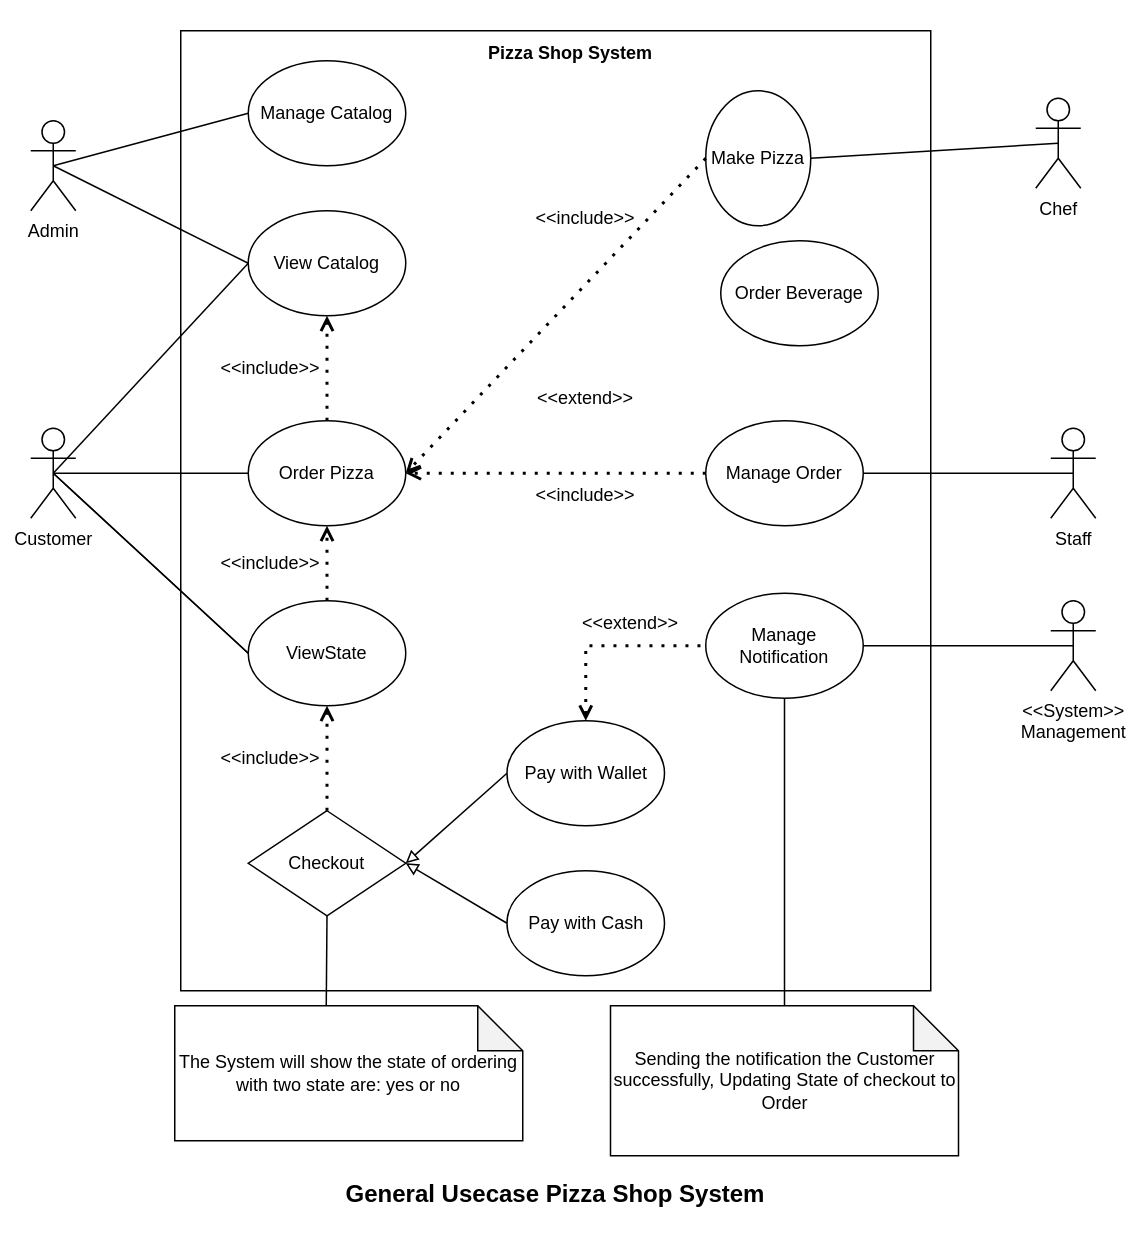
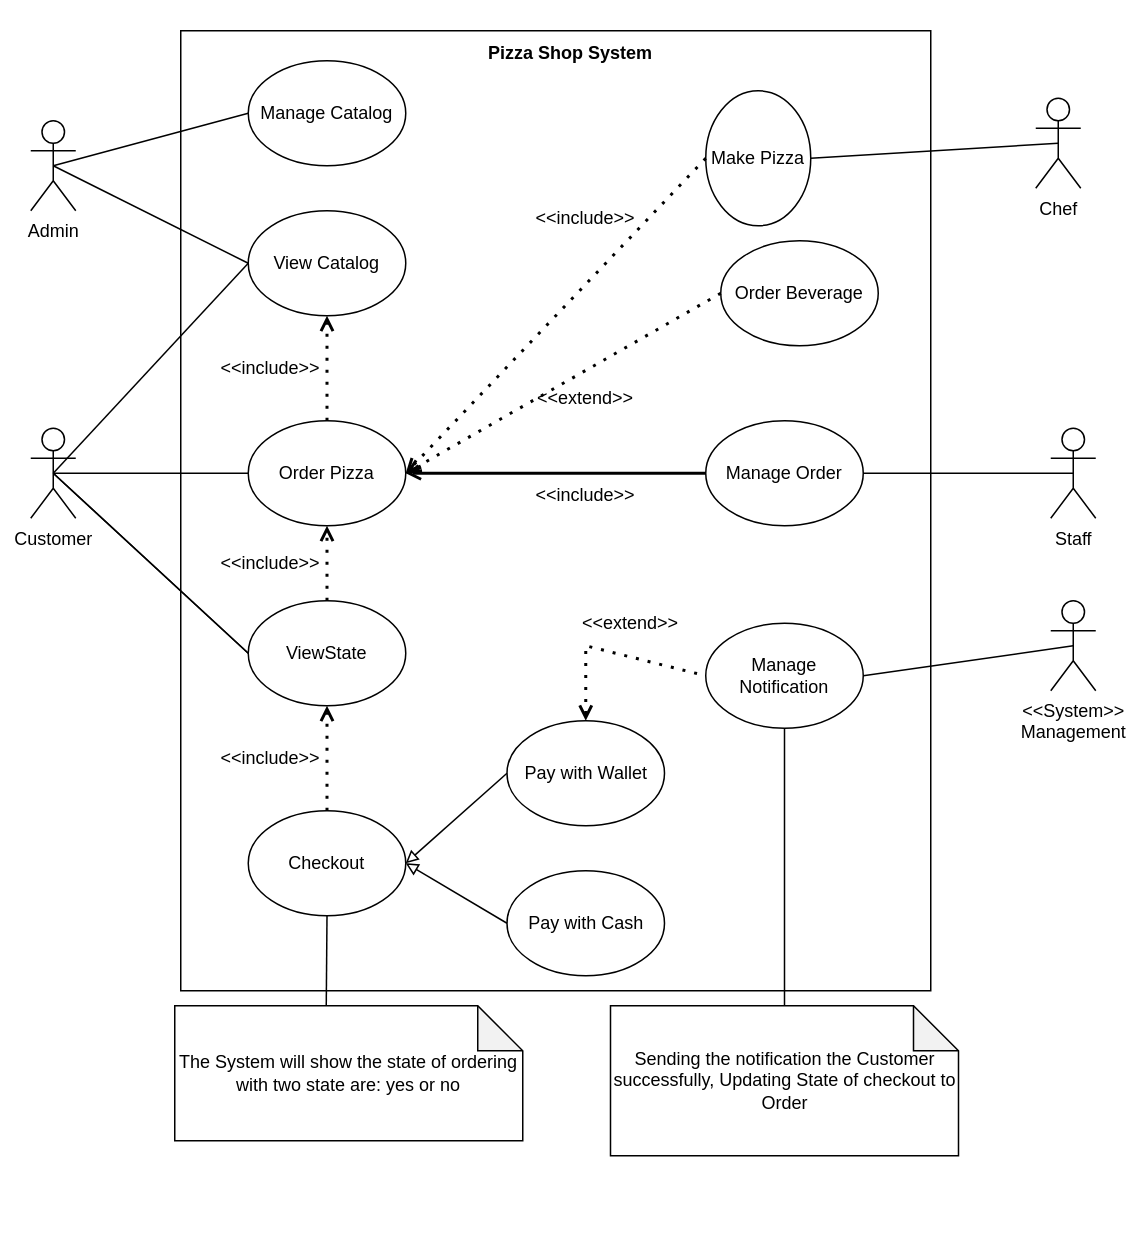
edge "Order Beverage" -> "Order Pizza": added
edge "Manage Order" -> "Order Pizza": style dashed -> solid
node "Manage Notification": moved (785, 646) -> (785, 676)
node "Checkout": shape diamond -> ellipse
node "General Usecase Pizza Shop System": removed
